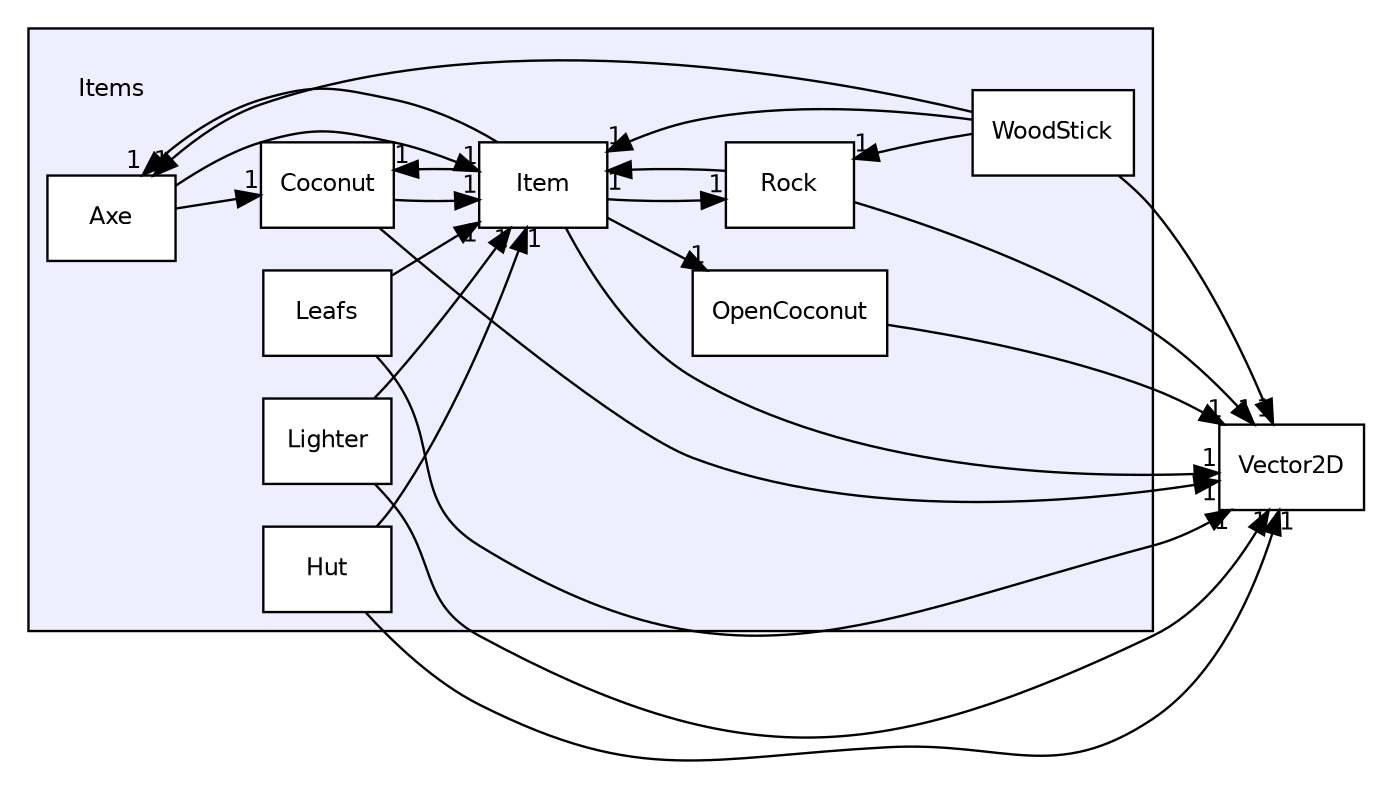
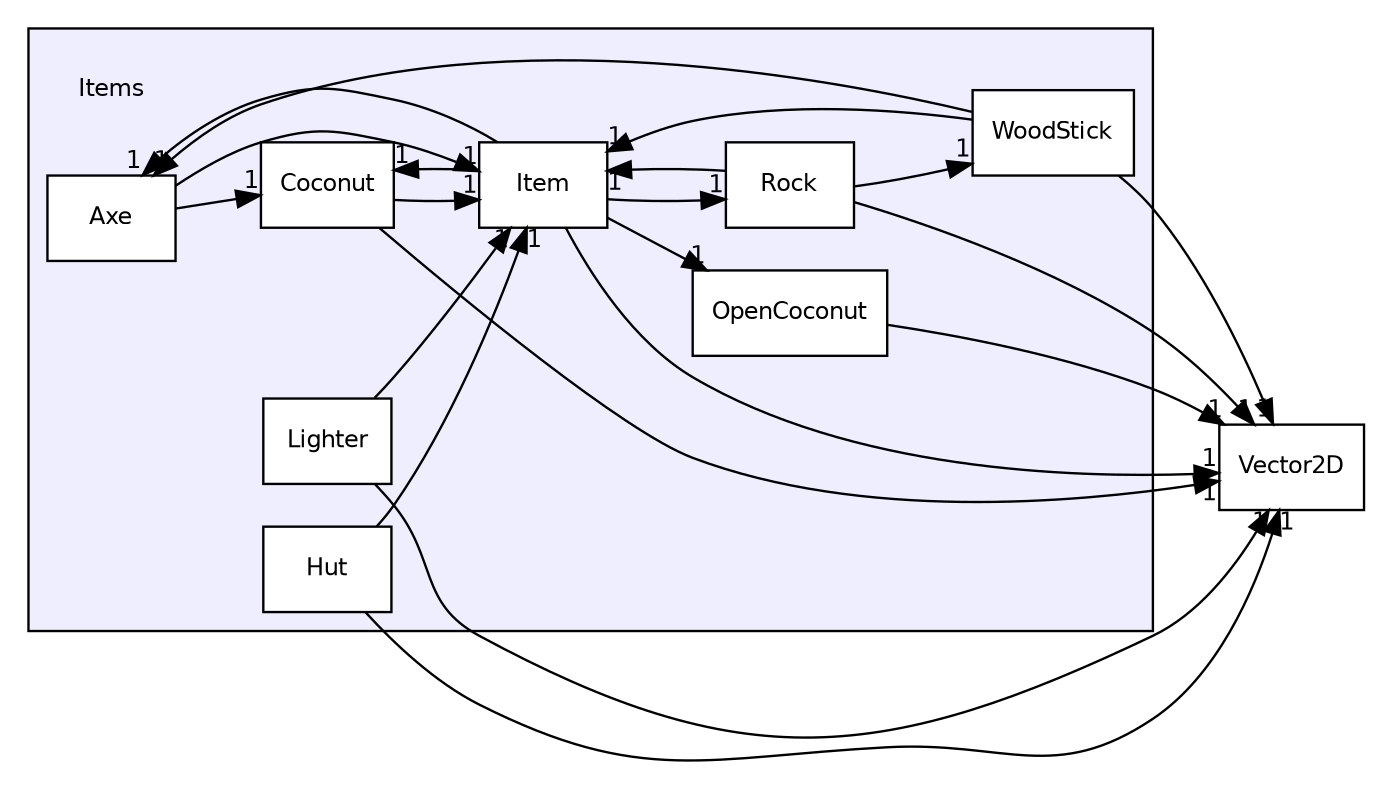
edge "WoodStick" -> "Rock": reversed
node "Leafs": removed
